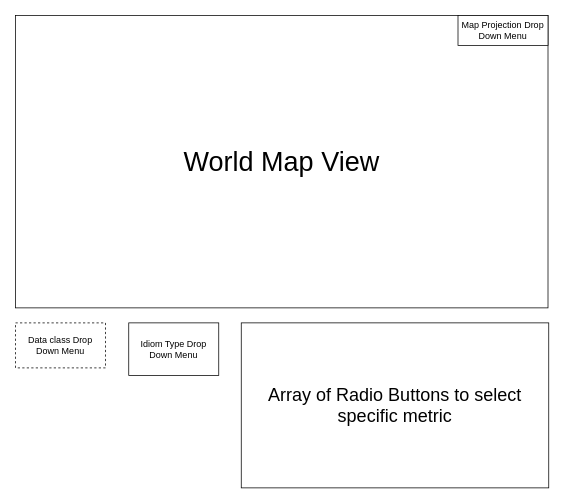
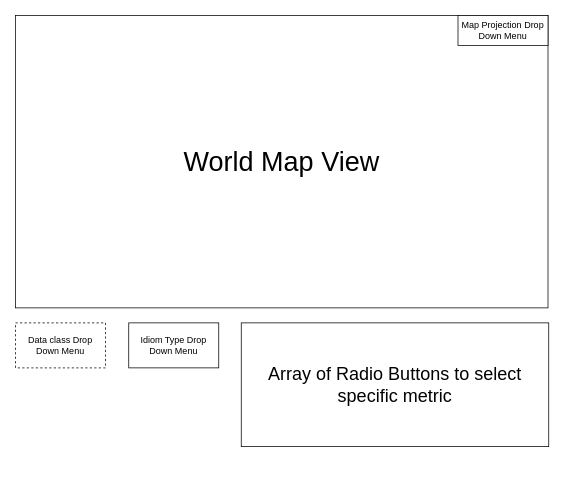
node "Idiom Type Drop Down Menu": size 90x53 -> 90x45
node "Array of Radio Buttons to select specific metric": size 308x165 -> 308x124
